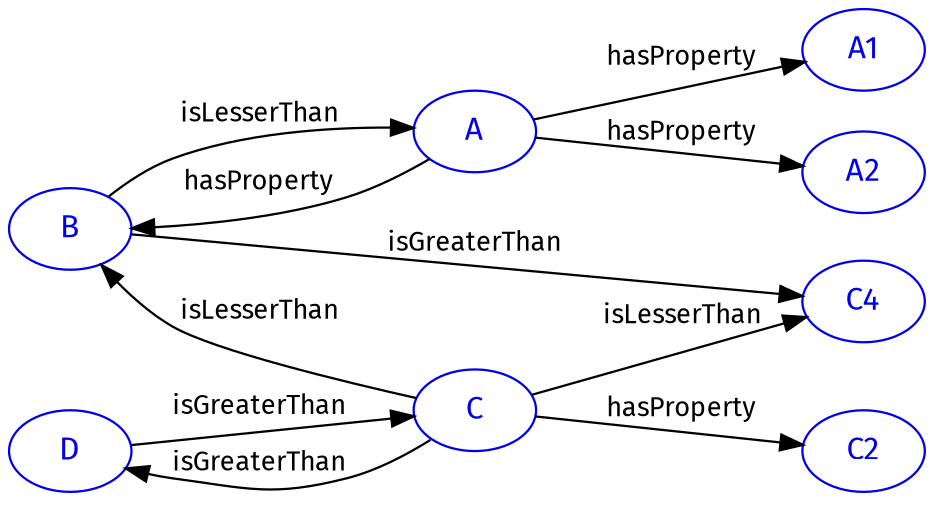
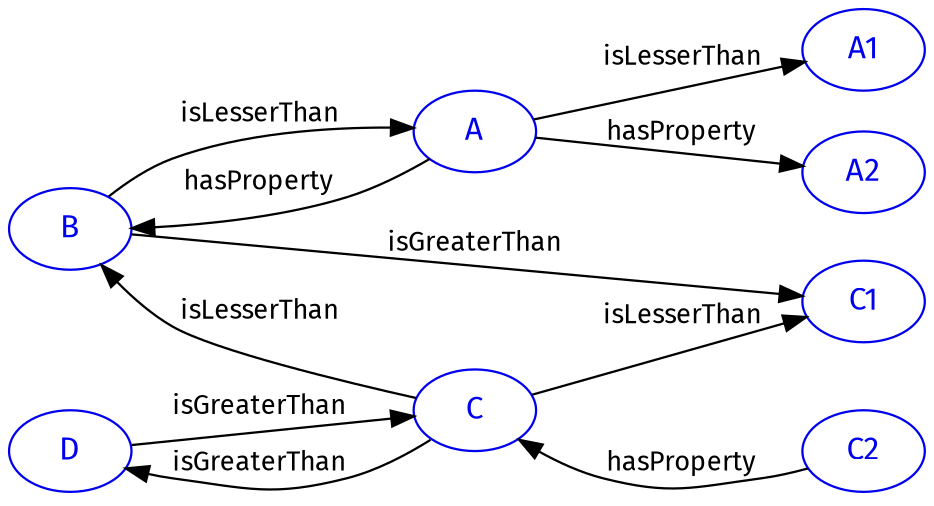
edge "A" -> "A1": label "hasProperty" -> "isLesserThan"
node "C4": label "C4" -> "C1"
edge "C" -> "C2": reversed
